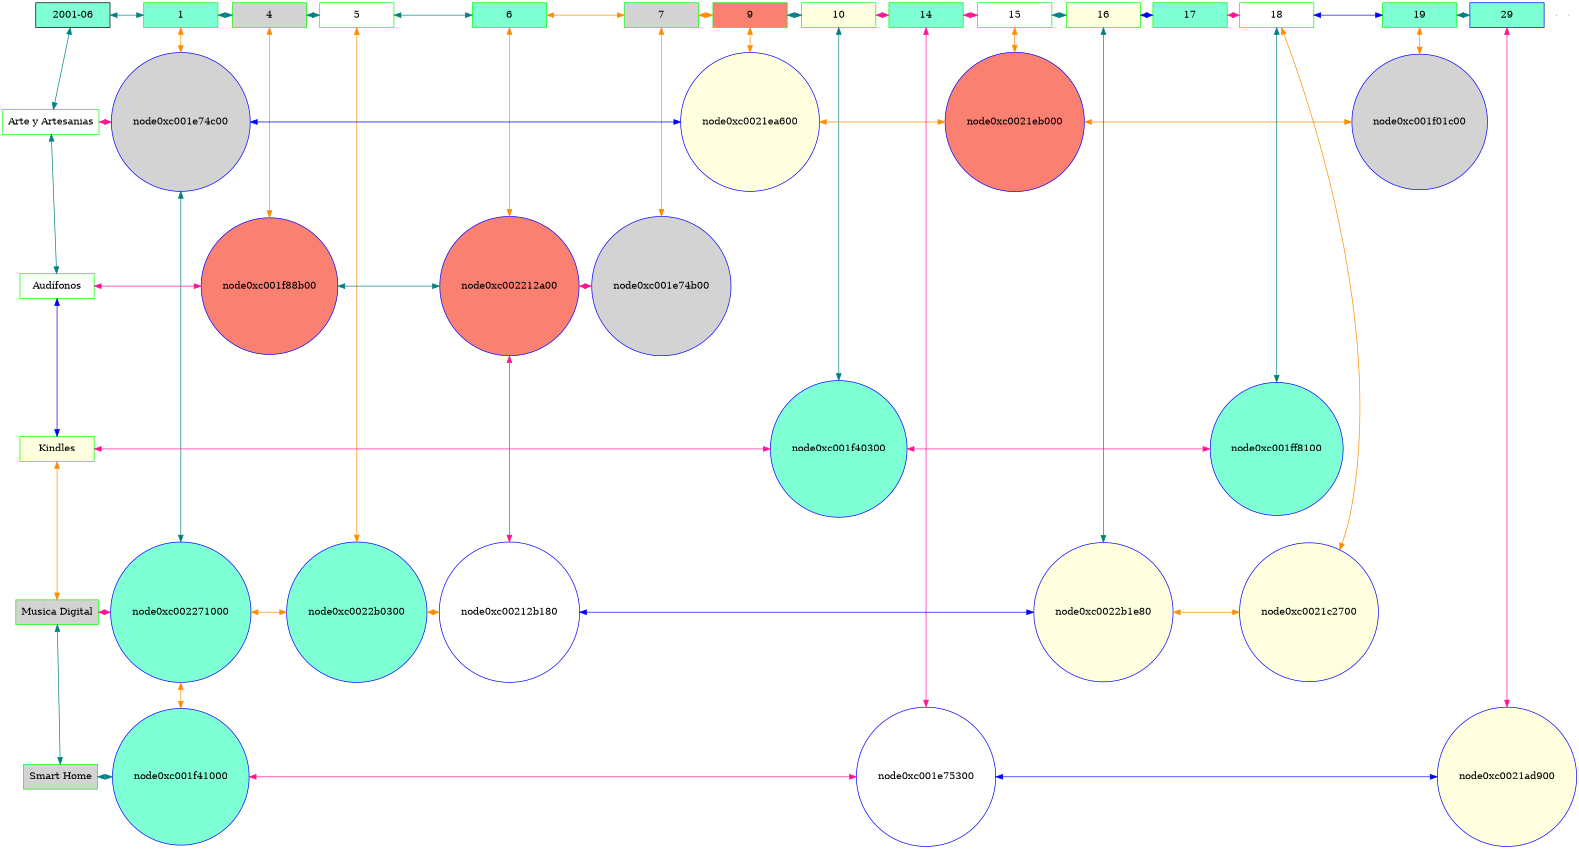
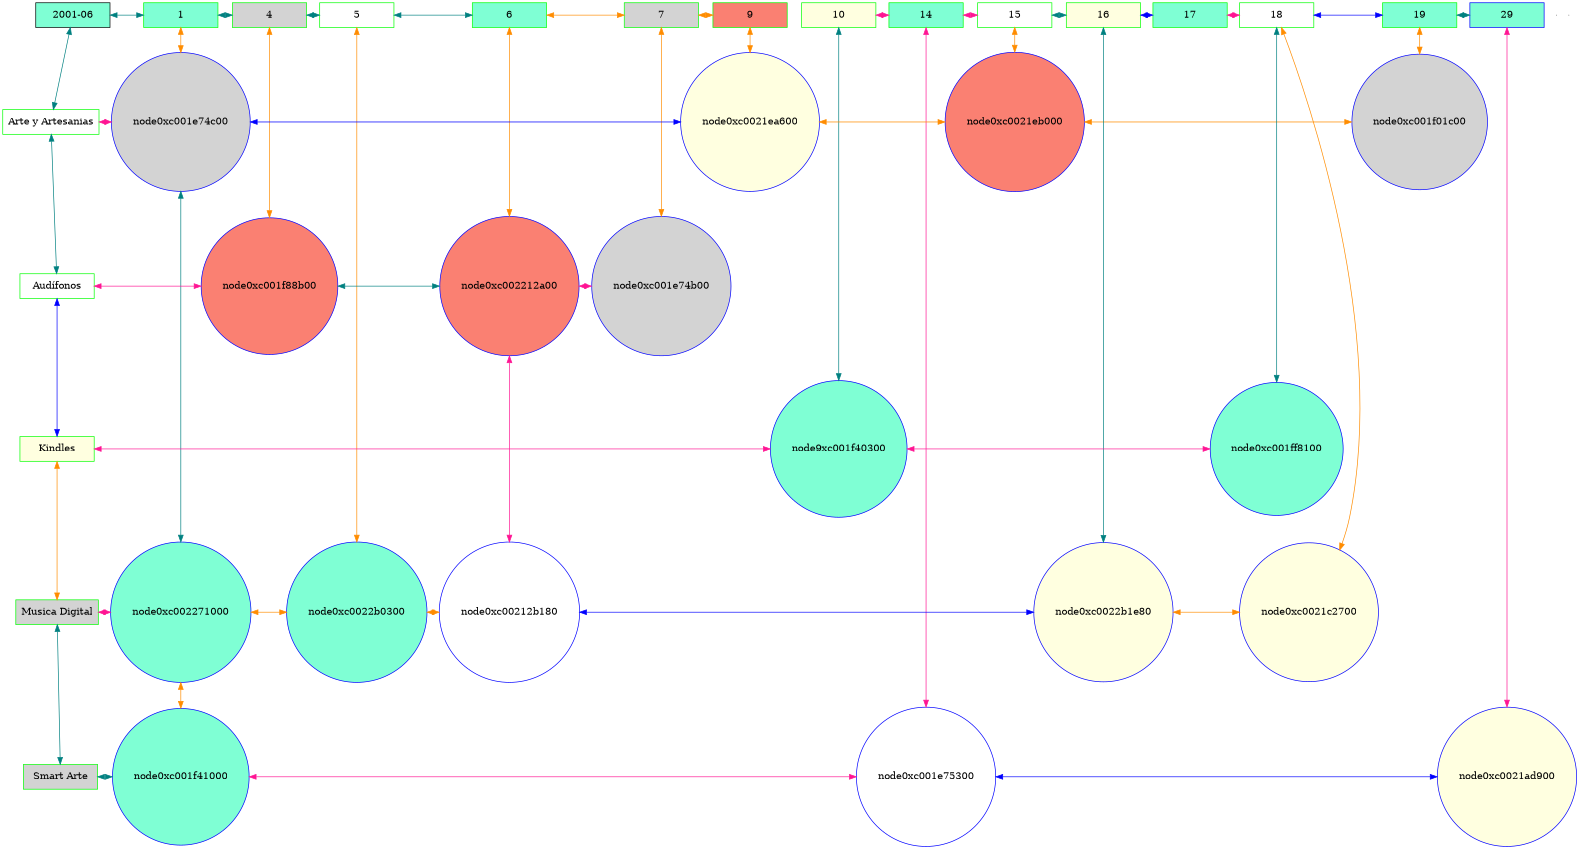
edge "9" -- "10": removed
node "node0xc001f40300": label "node0xc001f40300" -> "node9xc001f40300"
node "Smart Home": label "Smart Home" -> "Smart Arte"
